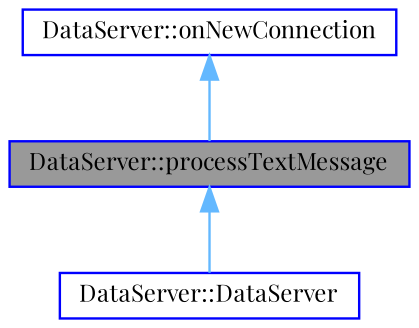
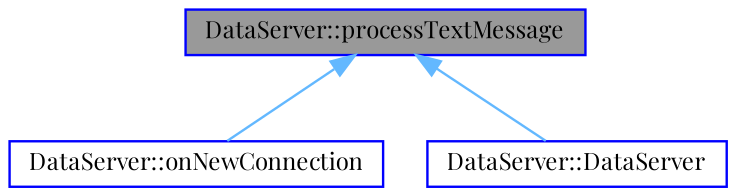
edge "DataServer::processTextMessage" -> "DataServer::onNewConnection": reversed
